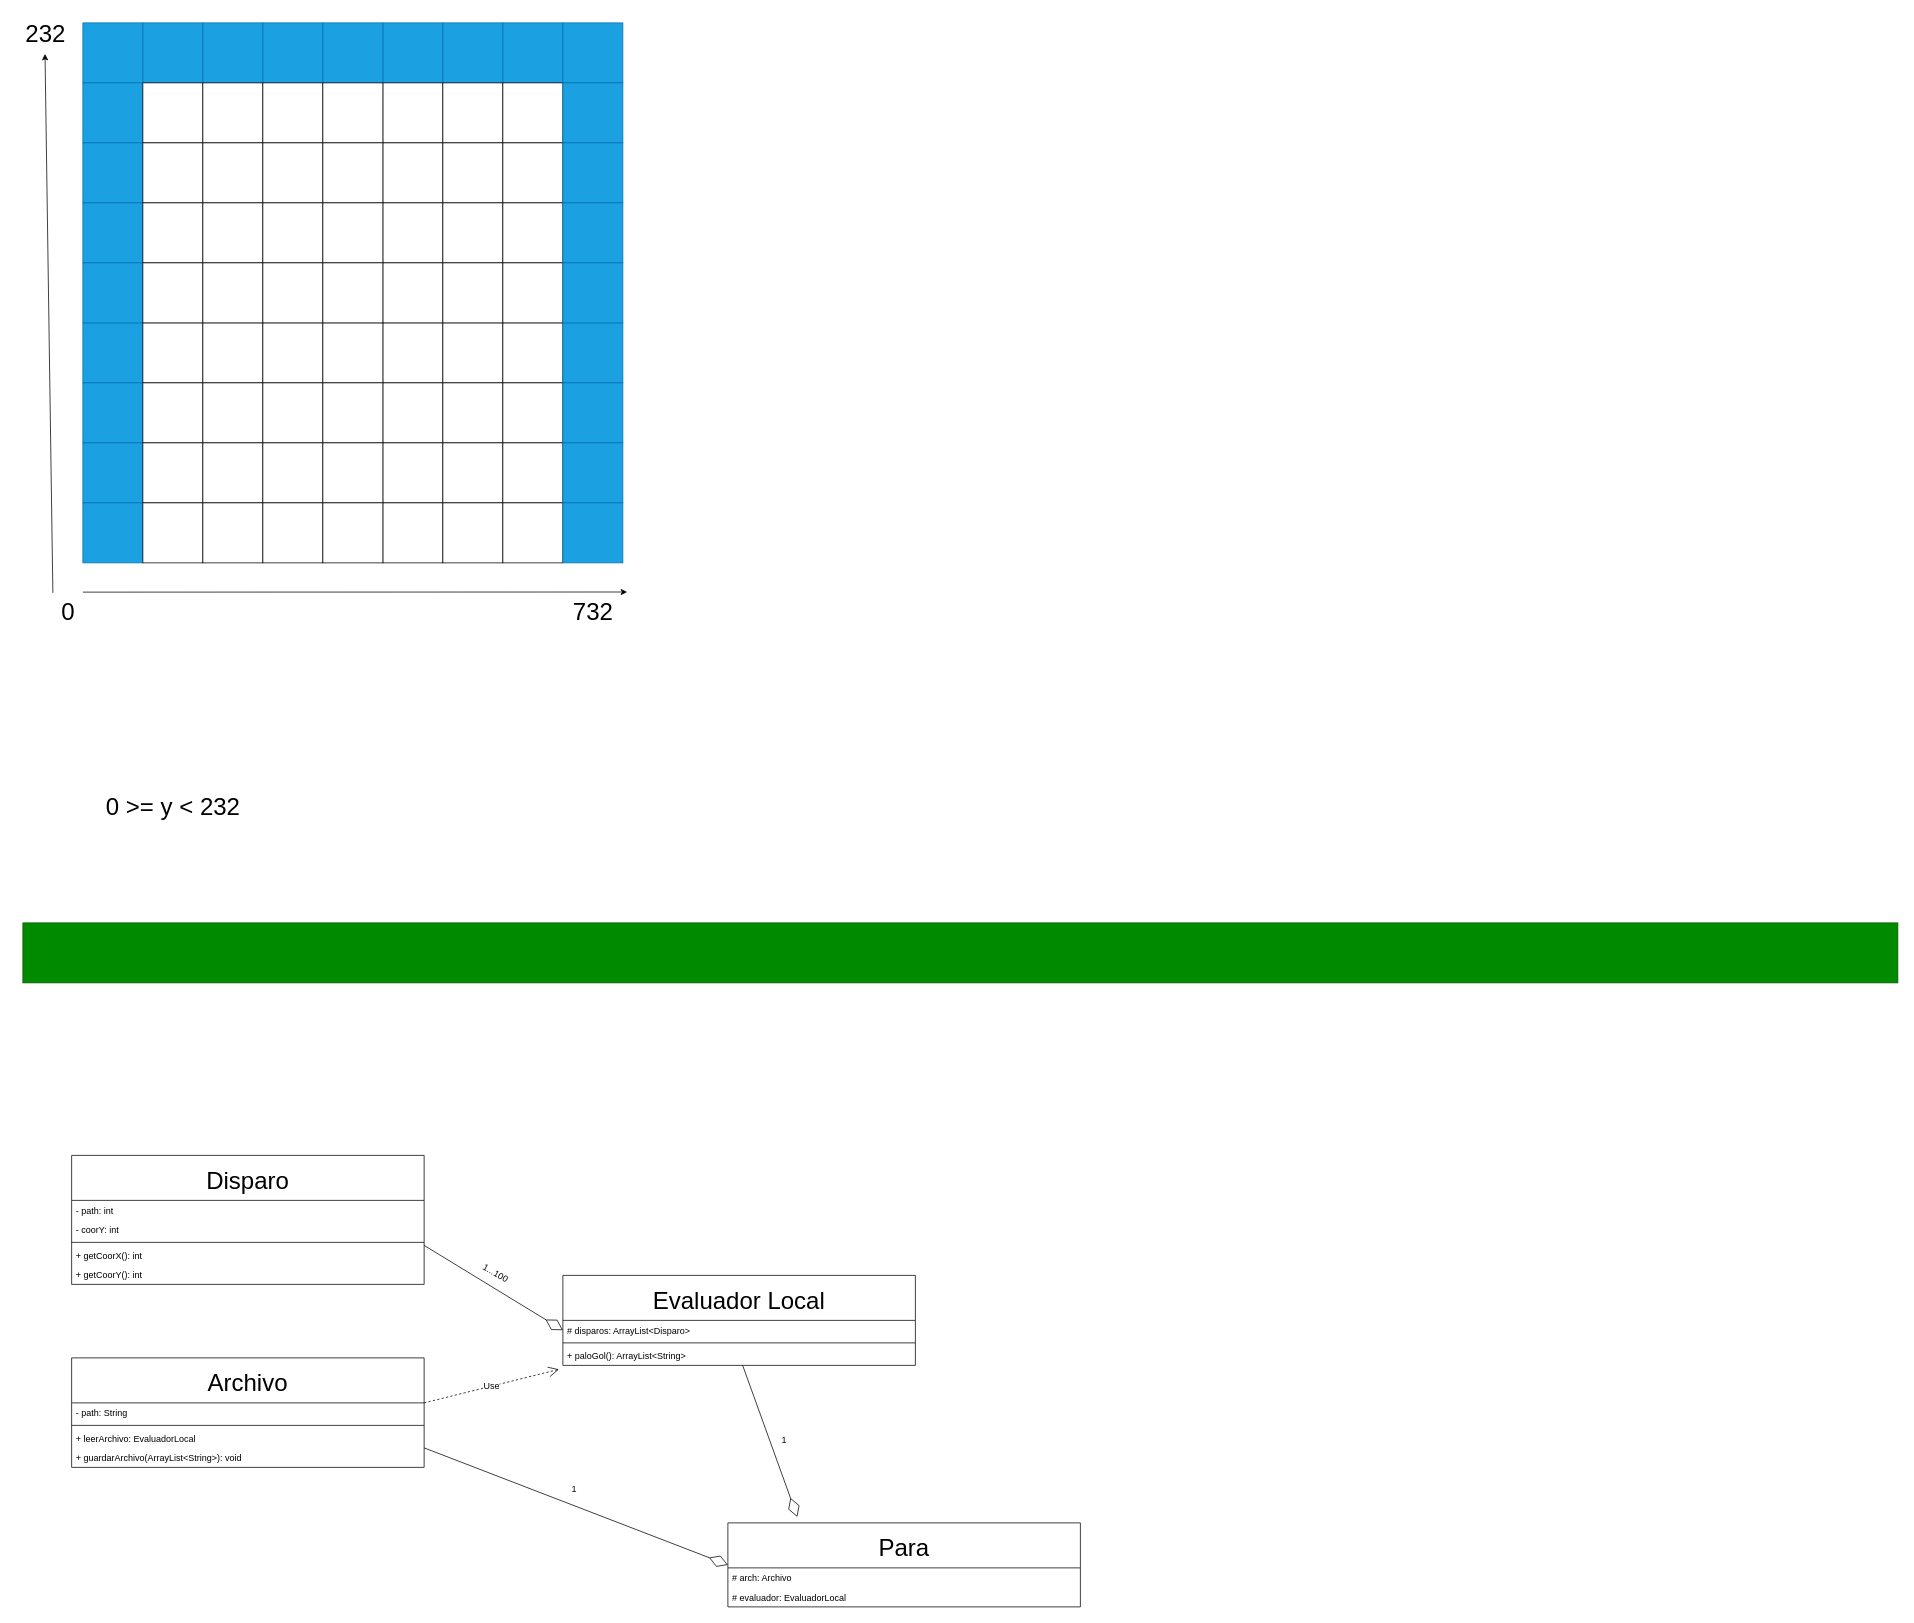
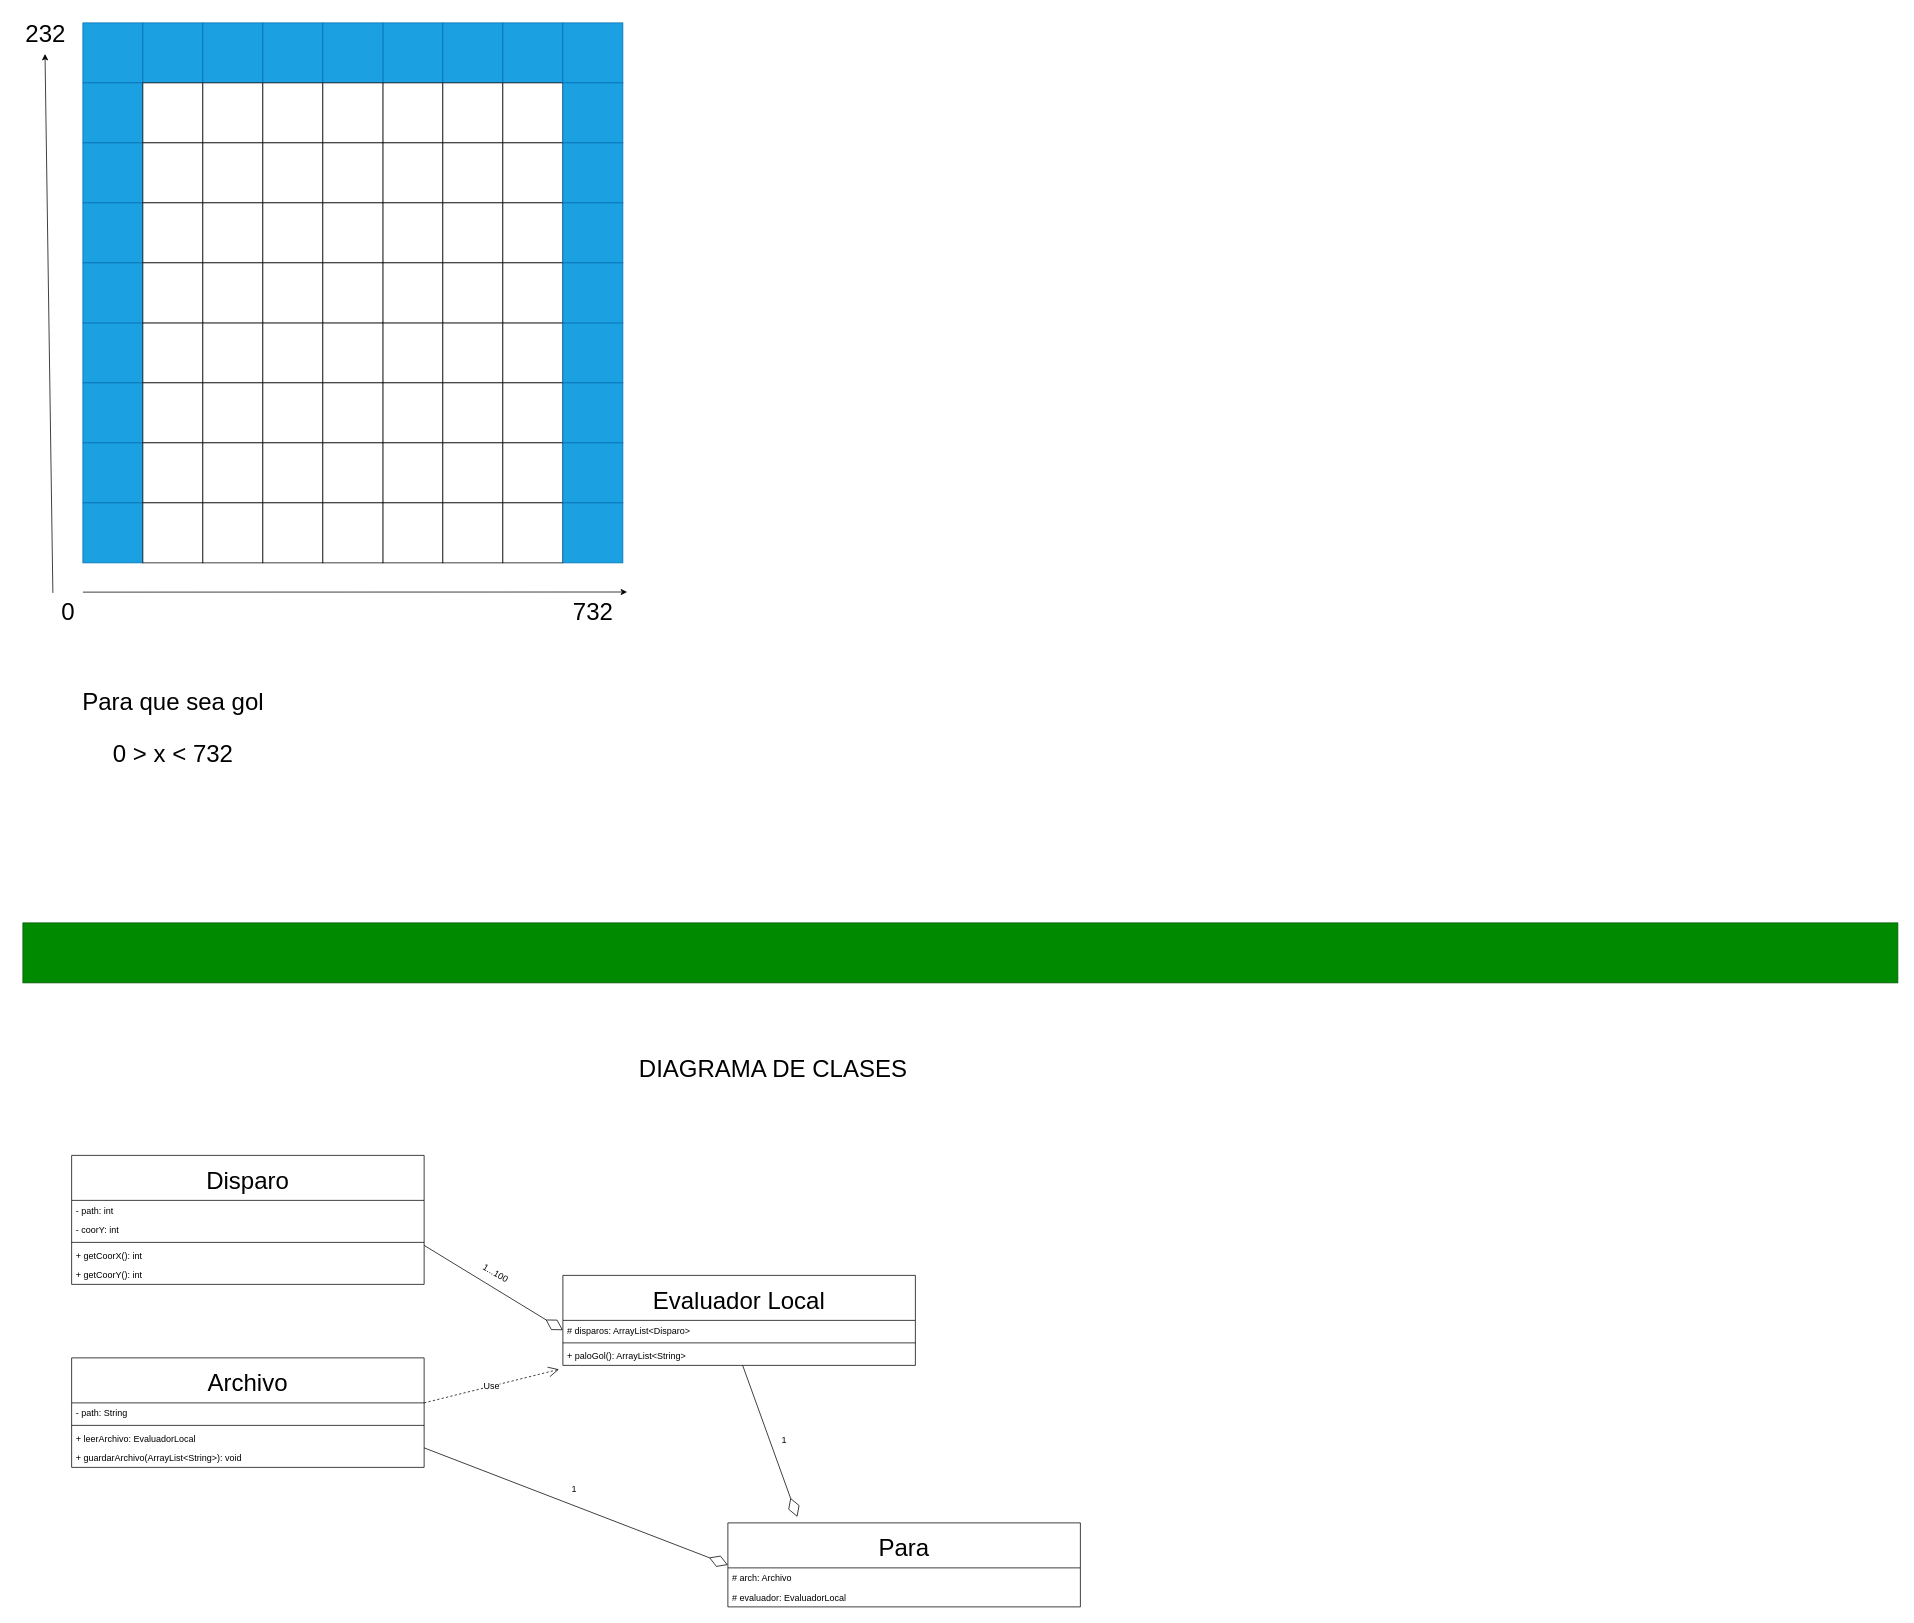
node "Para que sea gol": added
node "0 > x < 732": added
node "0 >= y < 232": removed
node "DIAGRAMA DE CLASES": added
